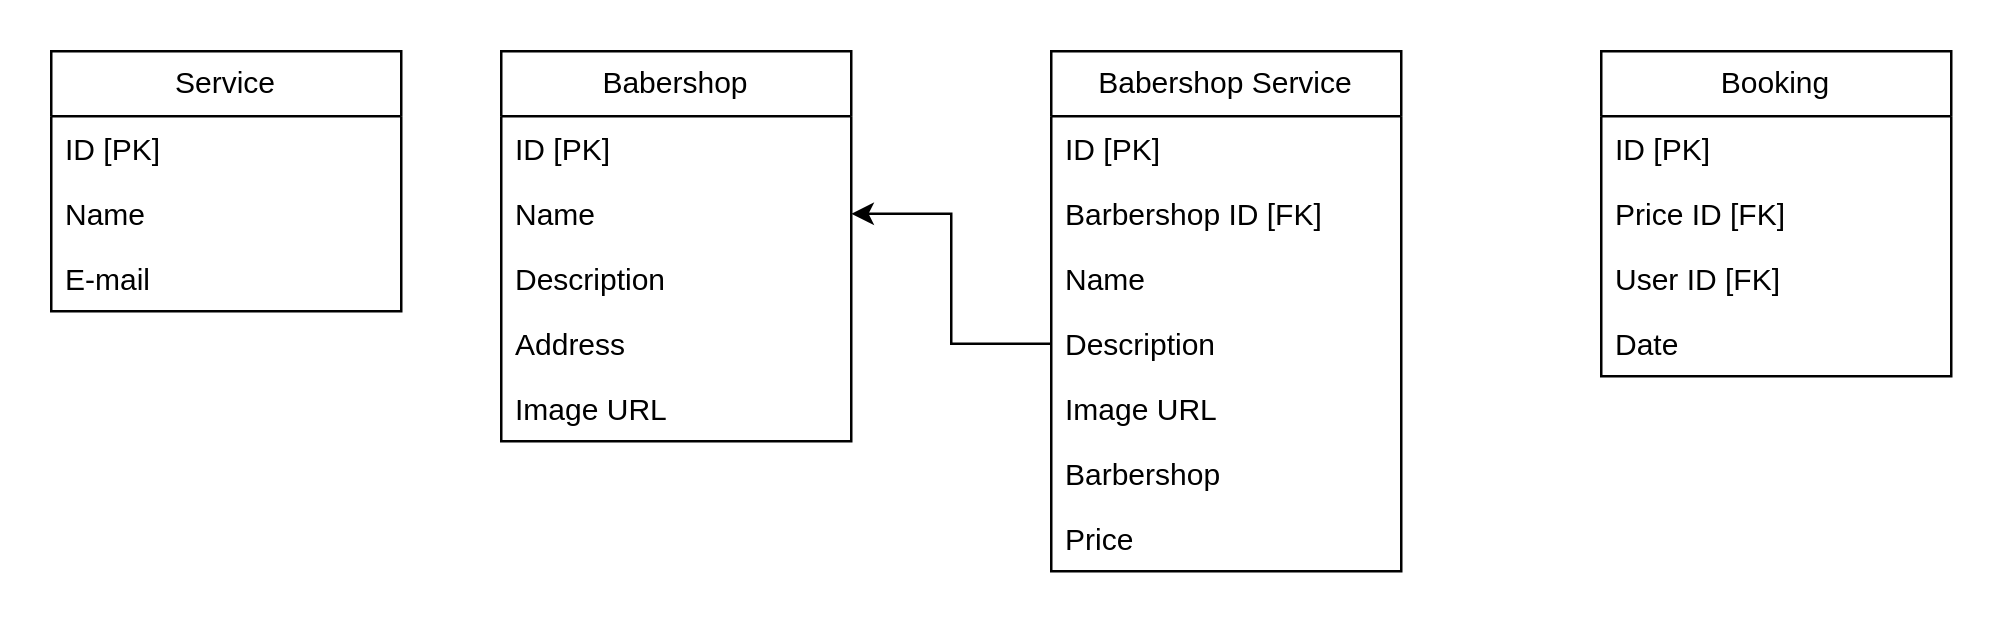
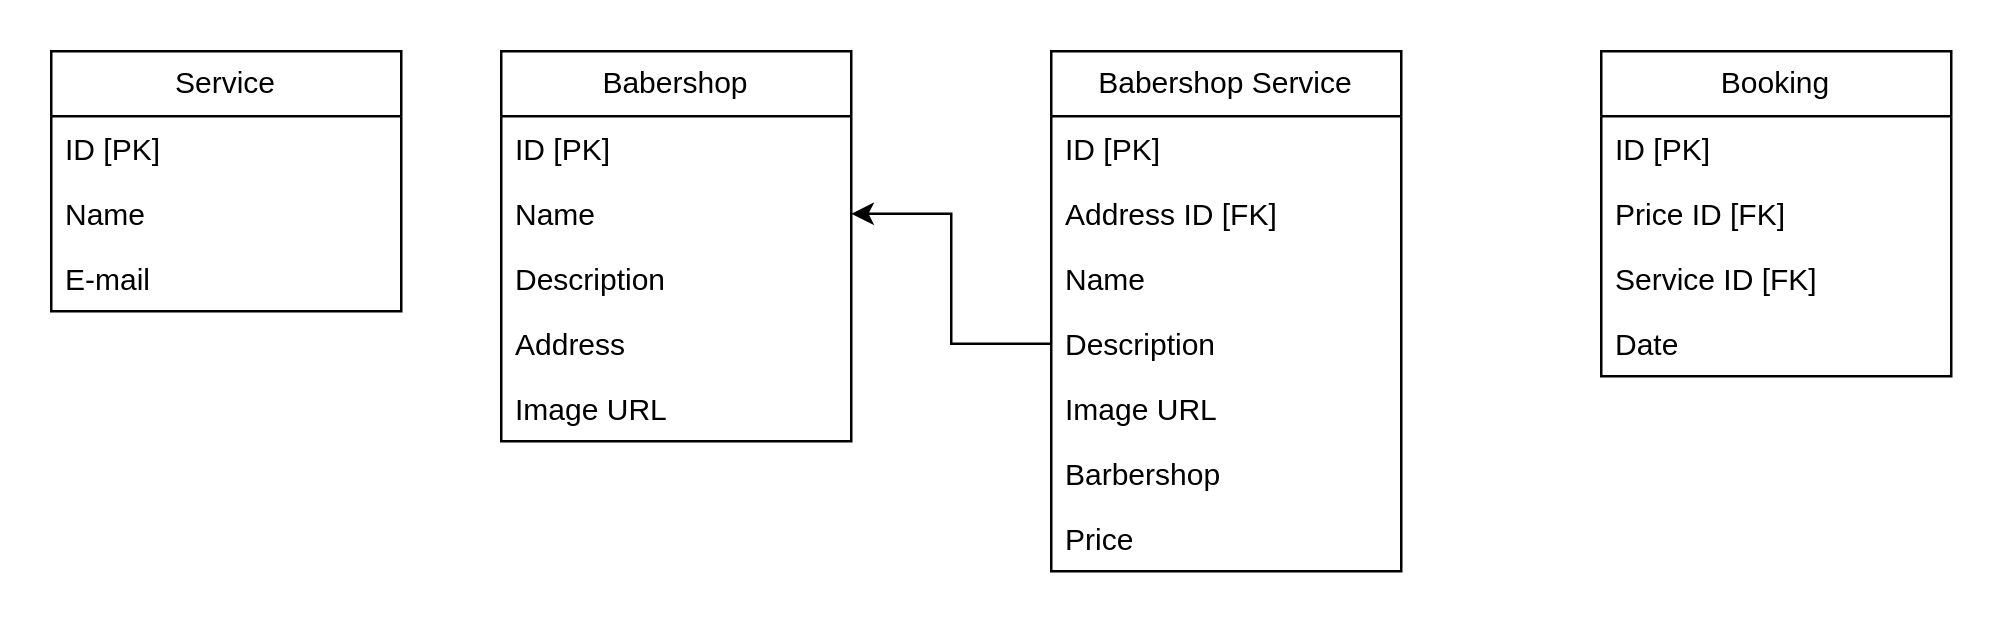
node "Barbershop ID [FK]": label "Barbershop ID [FK]" -> "Address ID [FK]"
node "User ID [FK]": label "User ID [FK]" -> "Service ID [FK]"
